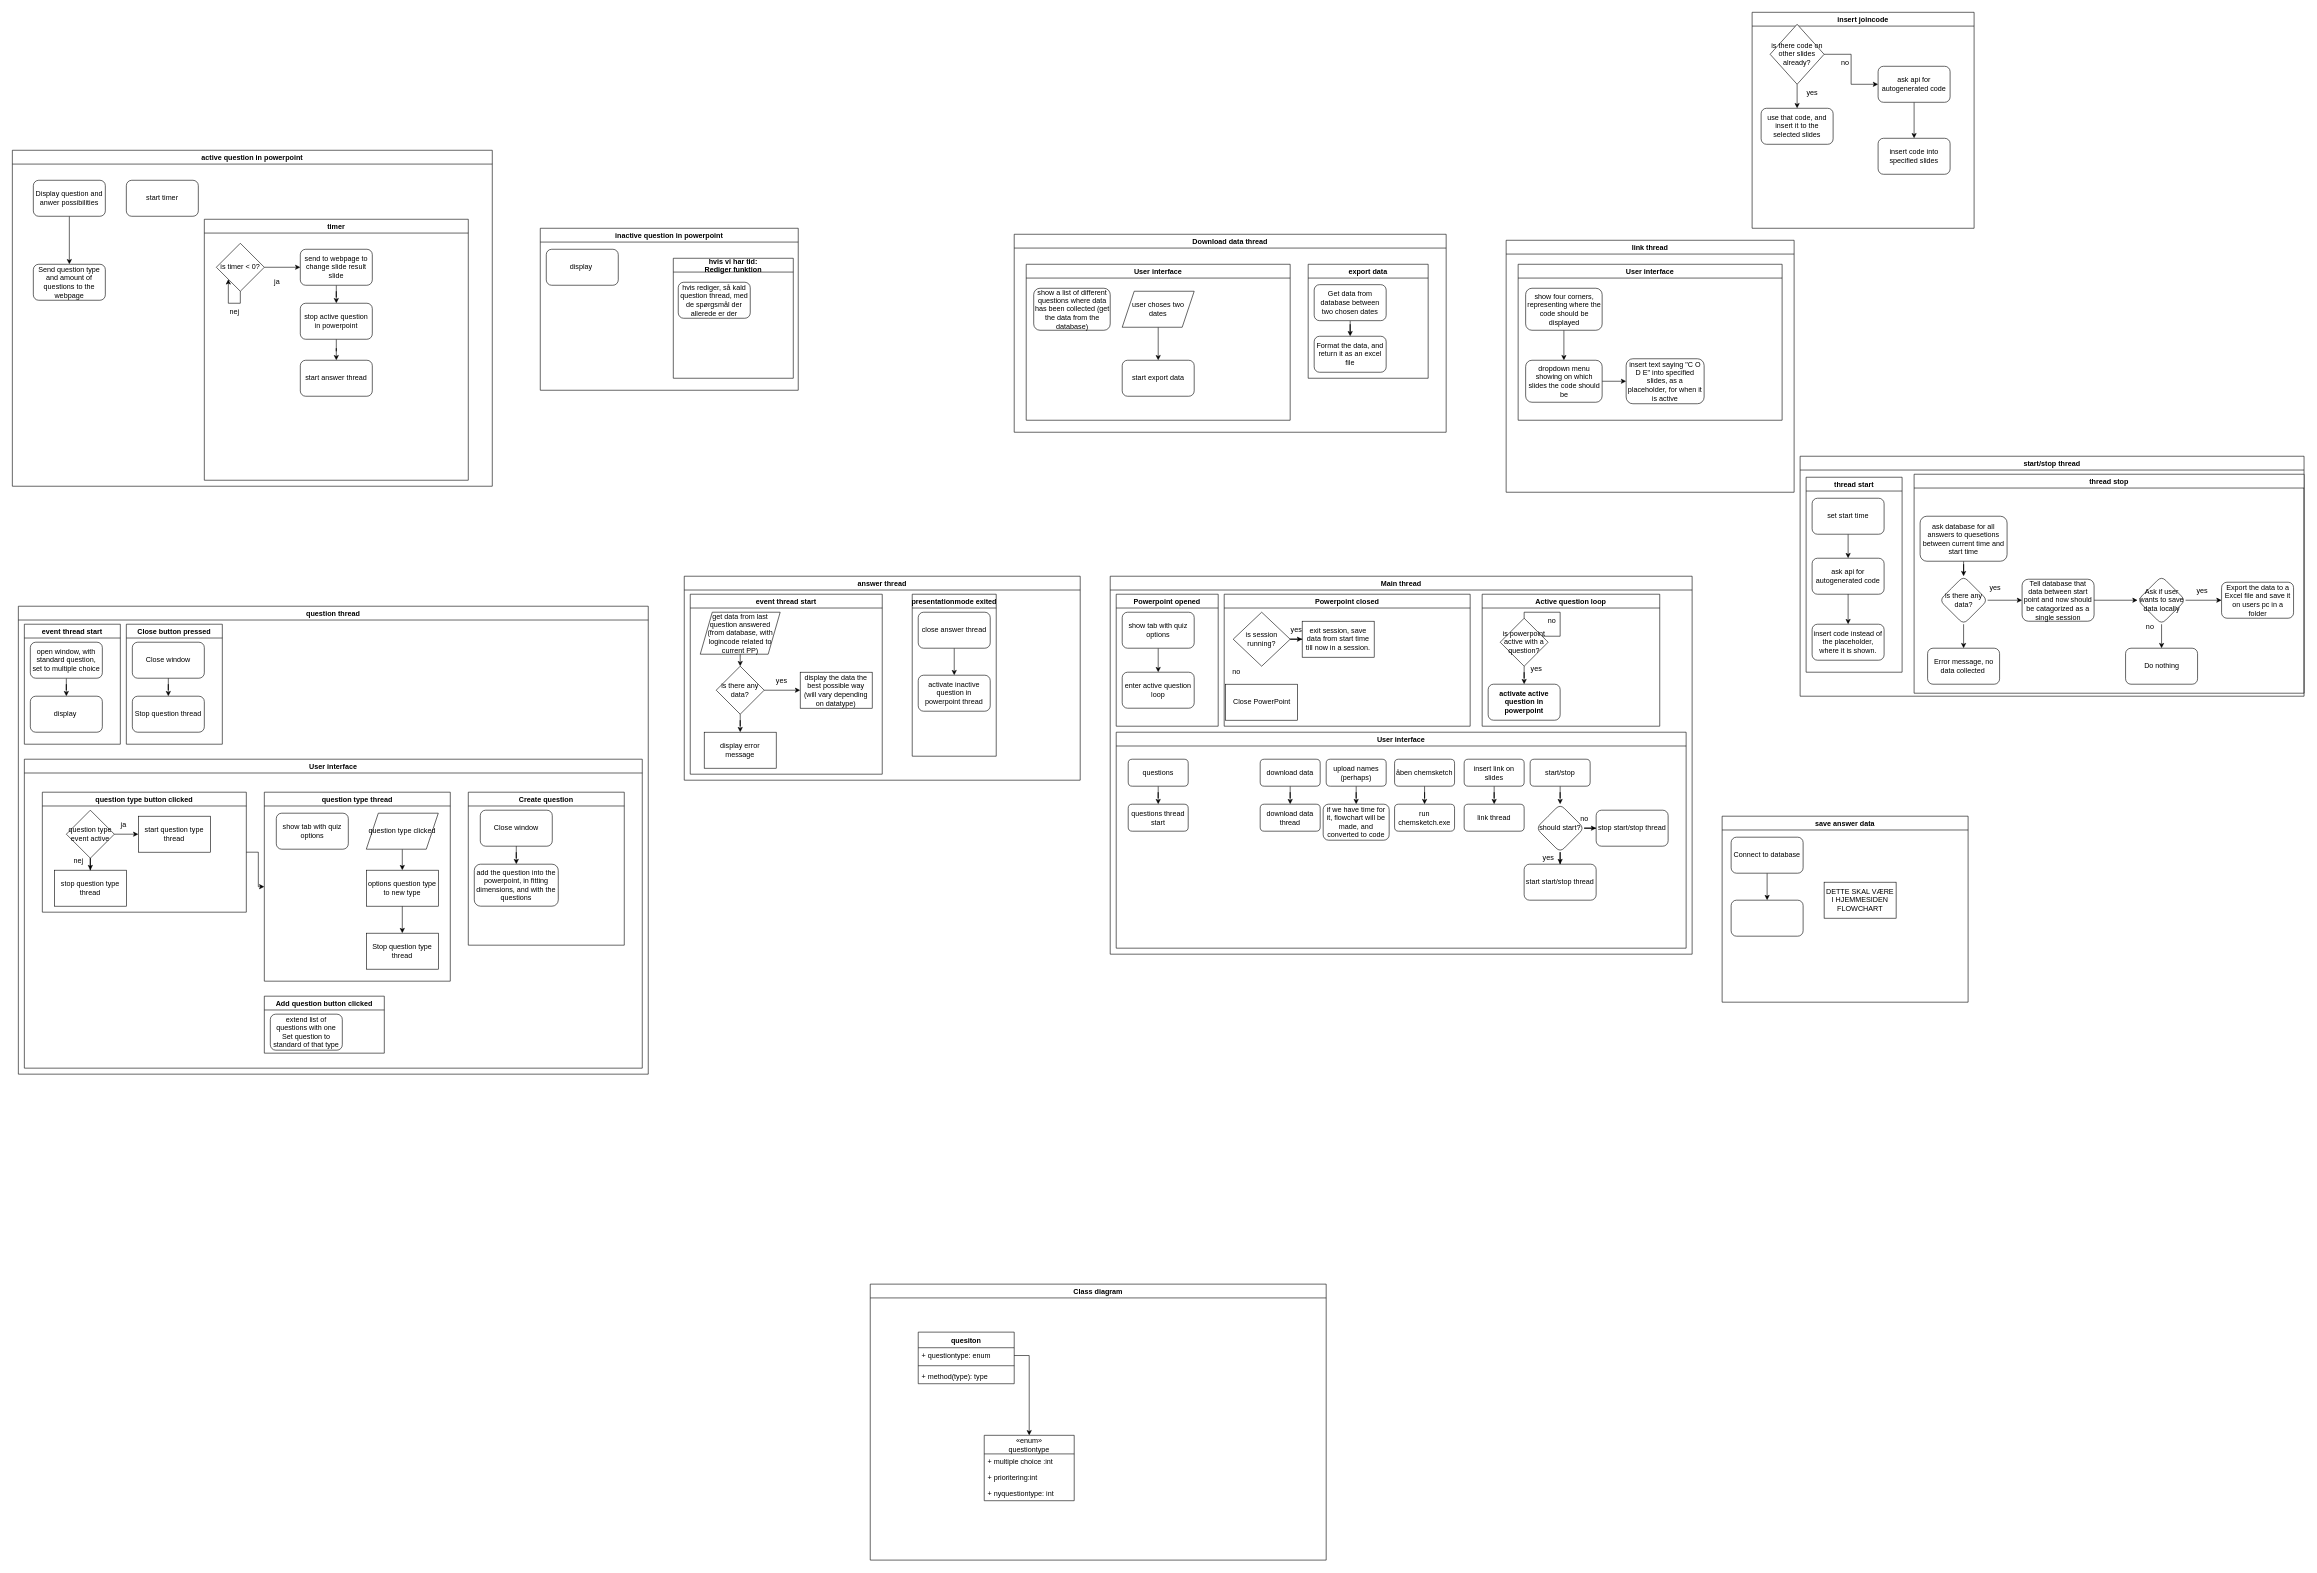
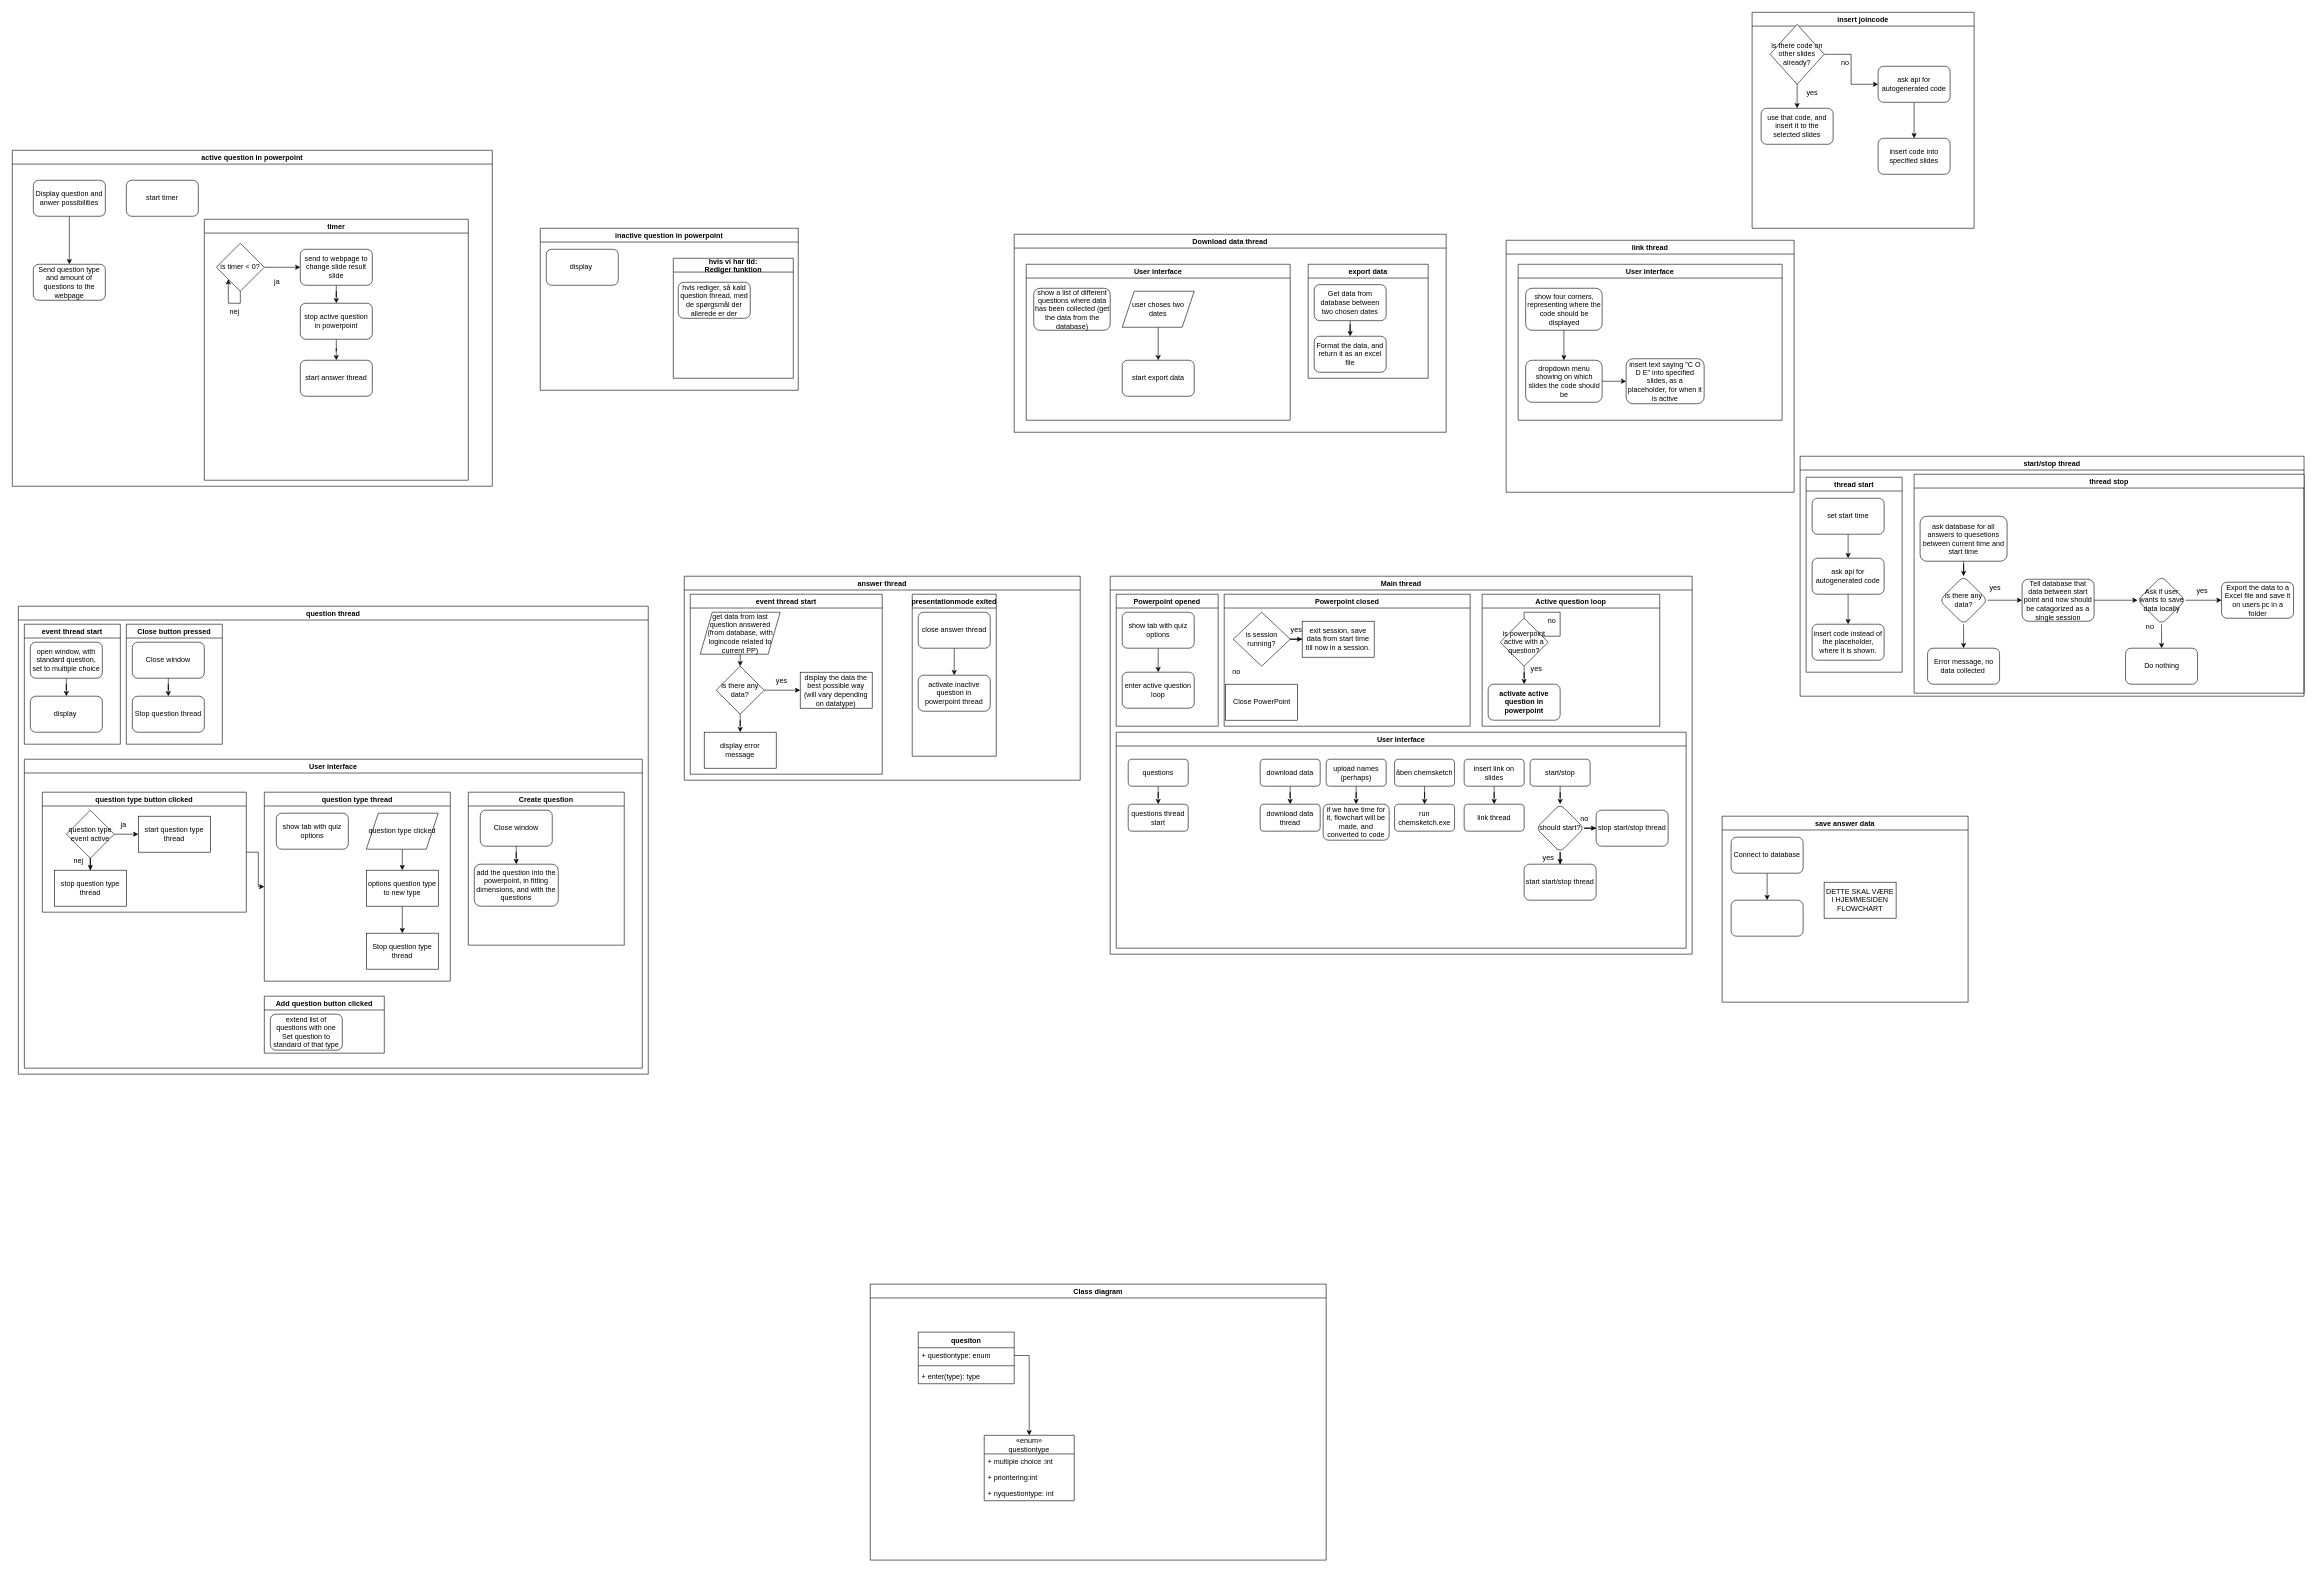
node "+ method(type): type": label "+ method(type): type" -> "+ enter(type): type"
